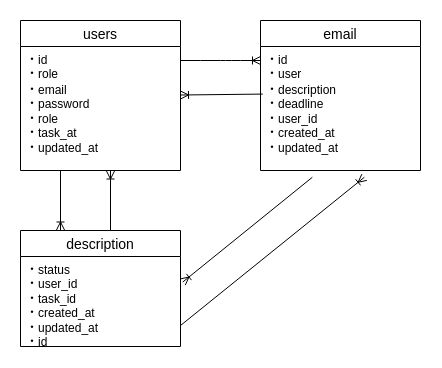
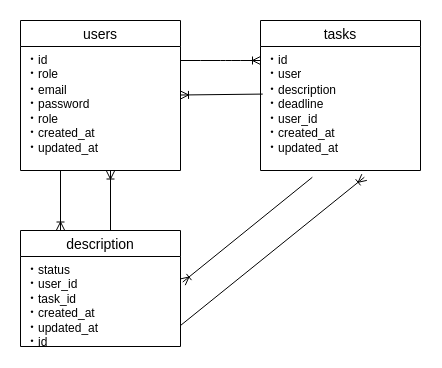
node "email": label "email" -> "tasks"
node "・email ・password ・role ・task_at ・updated_at": label "・email ・password ・role ・task_at ・updated_at" -> "・email ・password ・role ・created_at ・updated_at"
